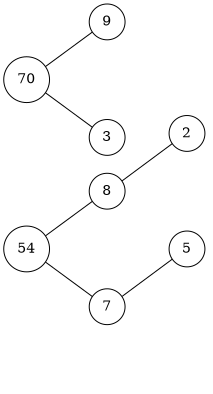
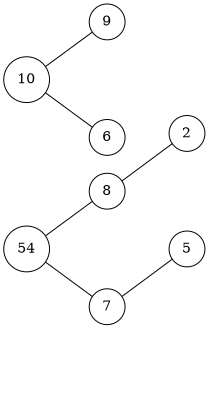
node "70": label "70" -> "10"
node "3": label "3" -> "6"
